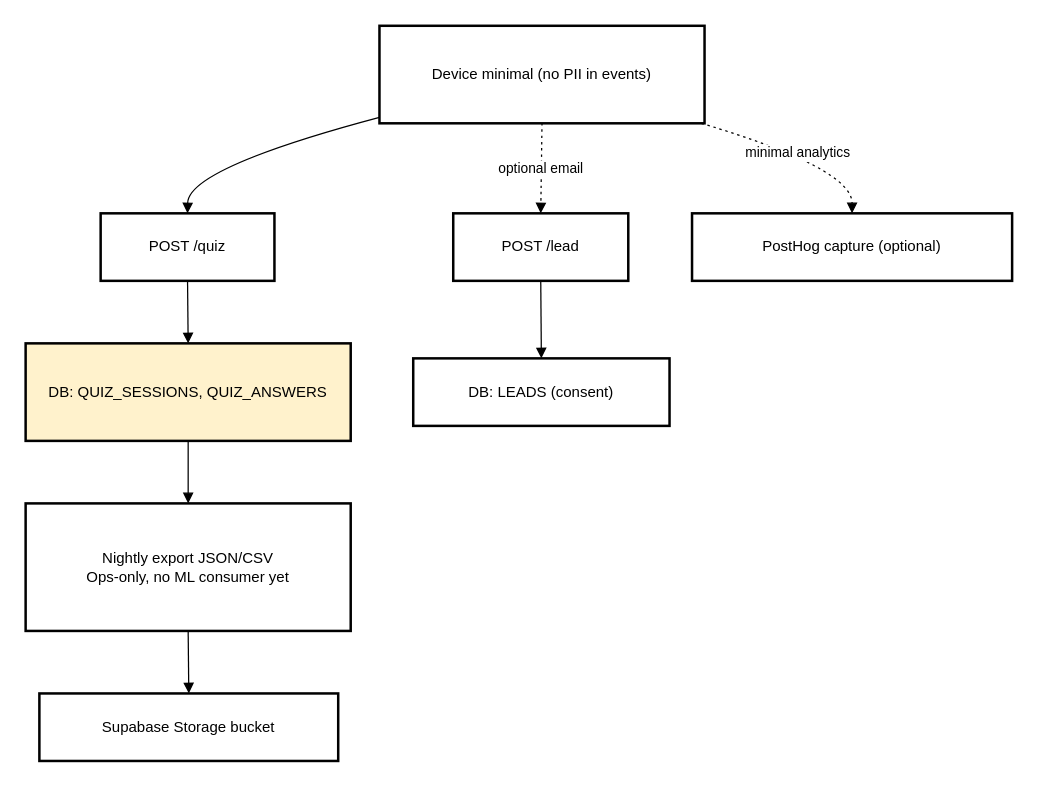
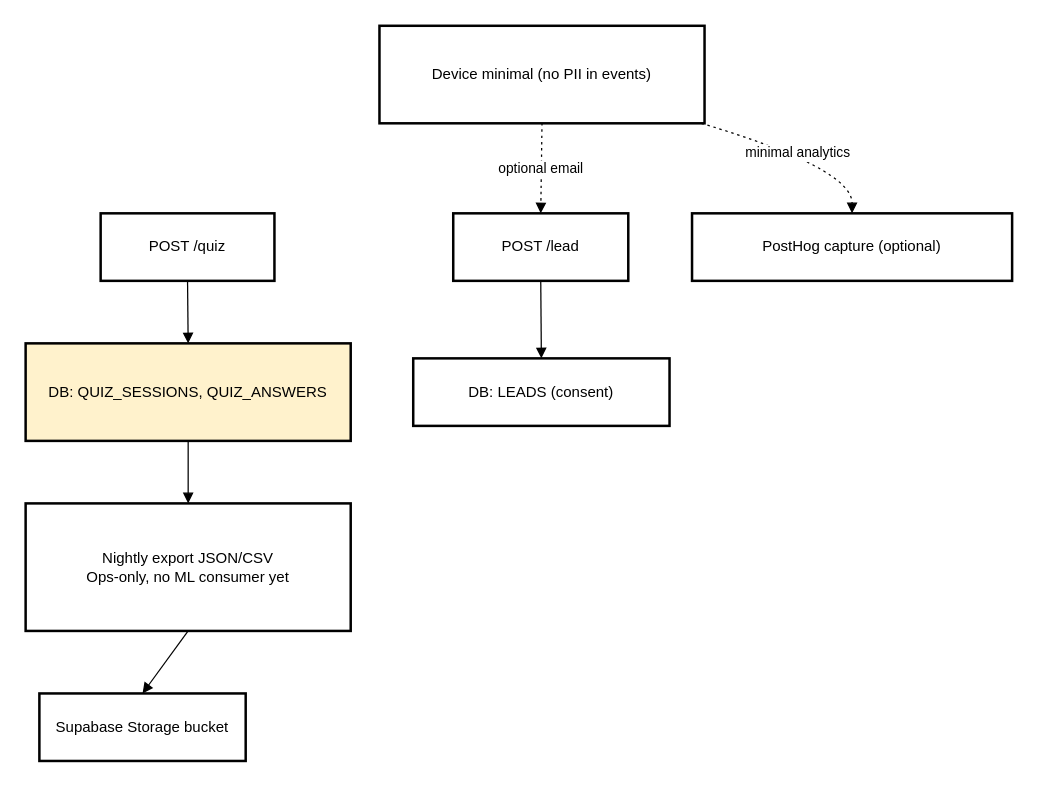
edge "Device minimal (no PII in events)" -> "POST /quiz": removed
node "Supabase Storage bucket": size 299x68 -> 206x68
